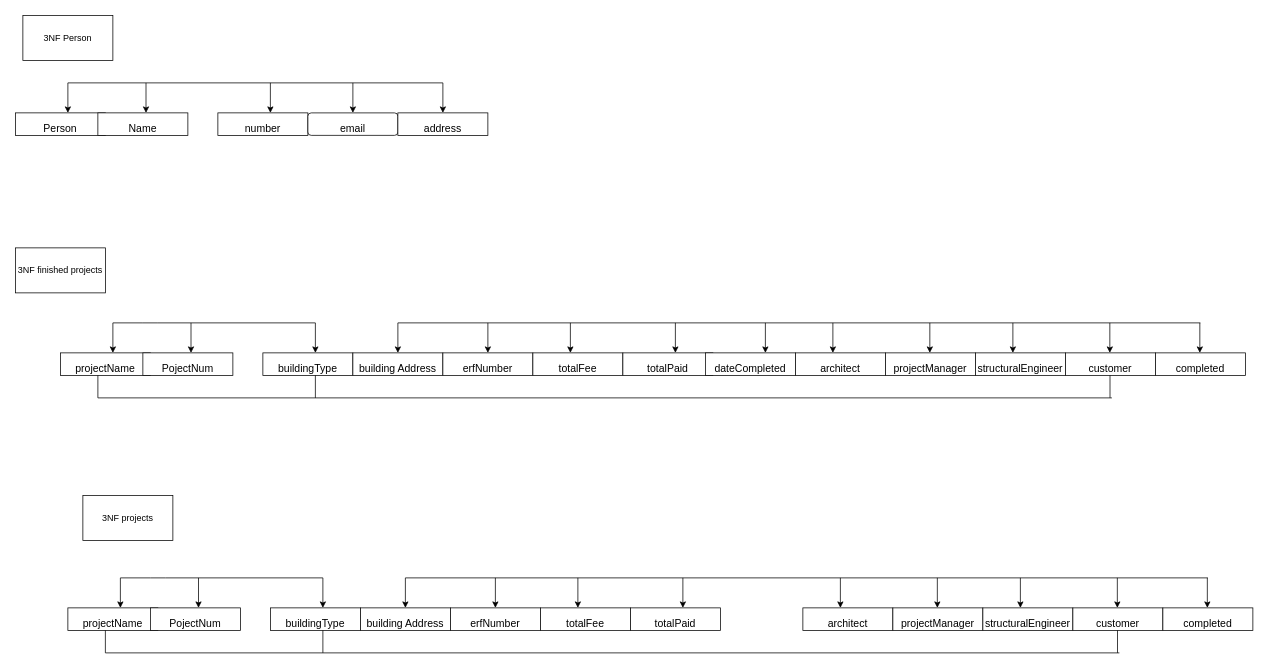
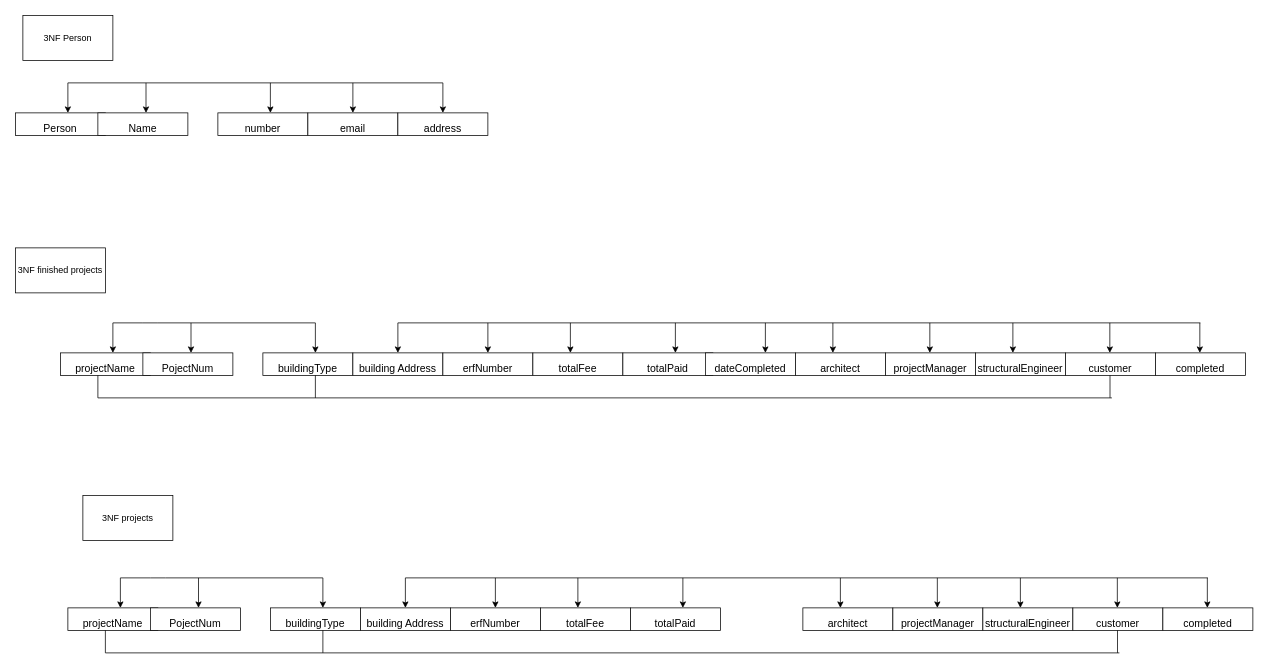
node "email": shape rounded rectangle -> rectangle
